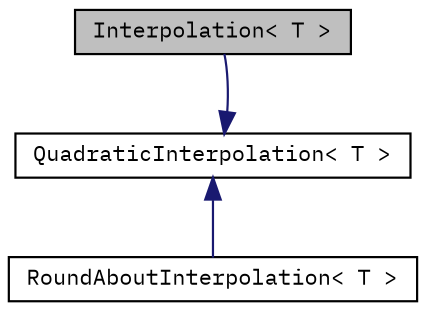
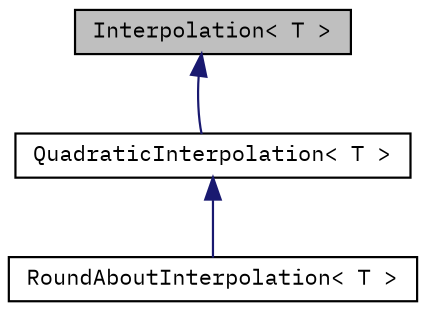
edge "Interpolation< T >" -> "QuadraticInterpolation< T >": reversed
